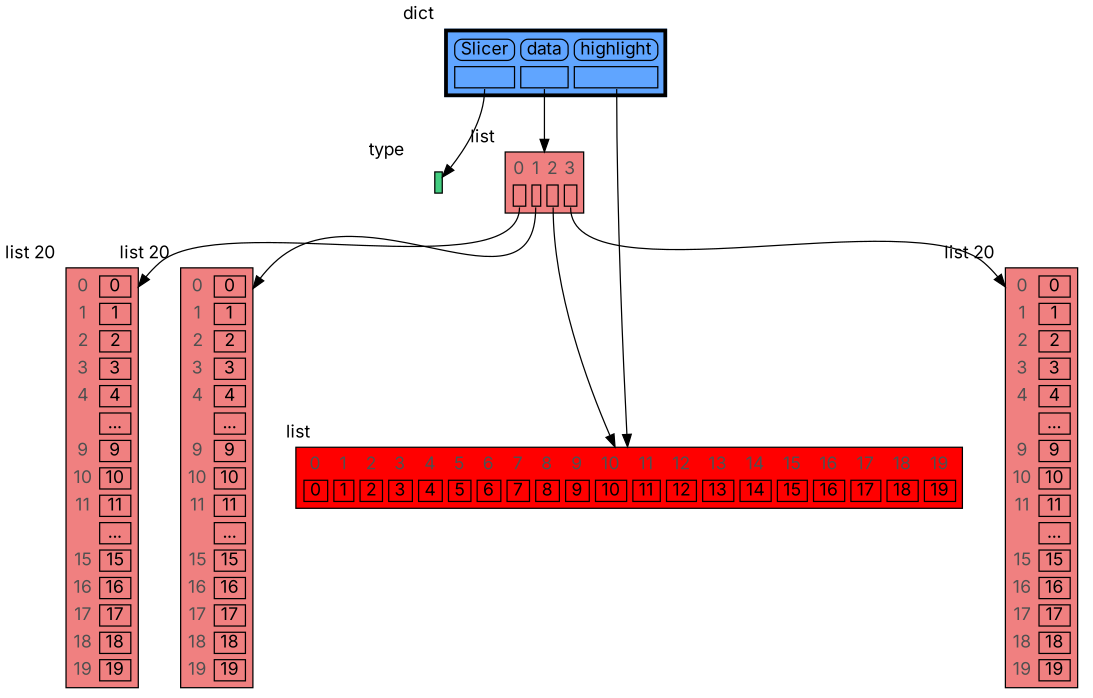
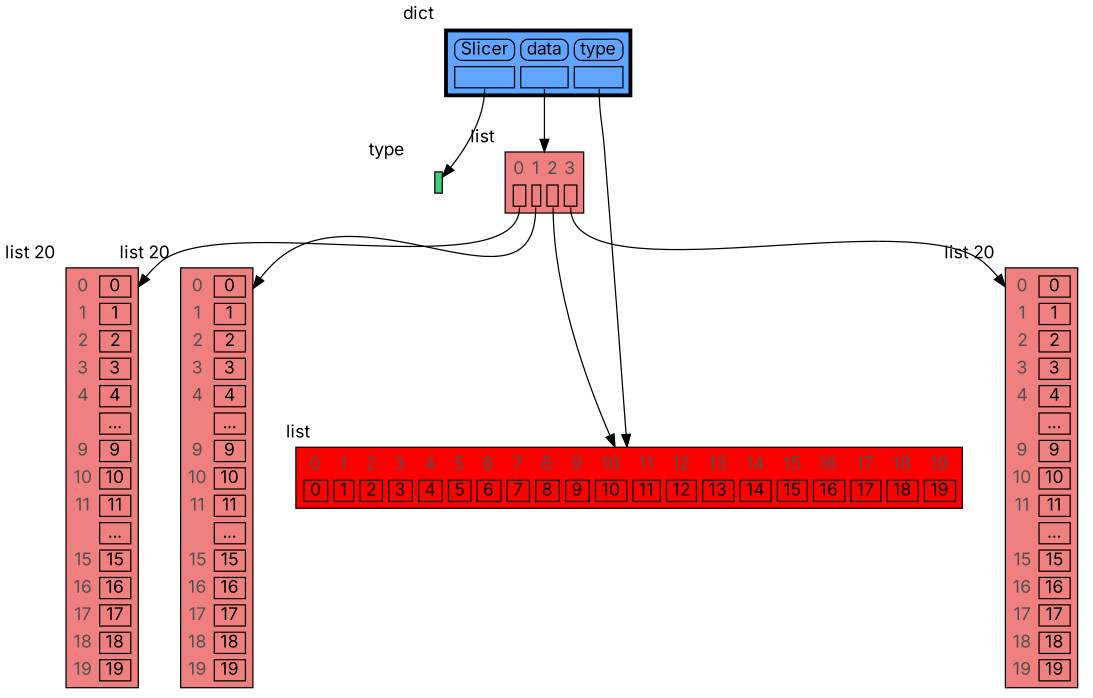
node "Slicer": text "highlight" -> "type"
